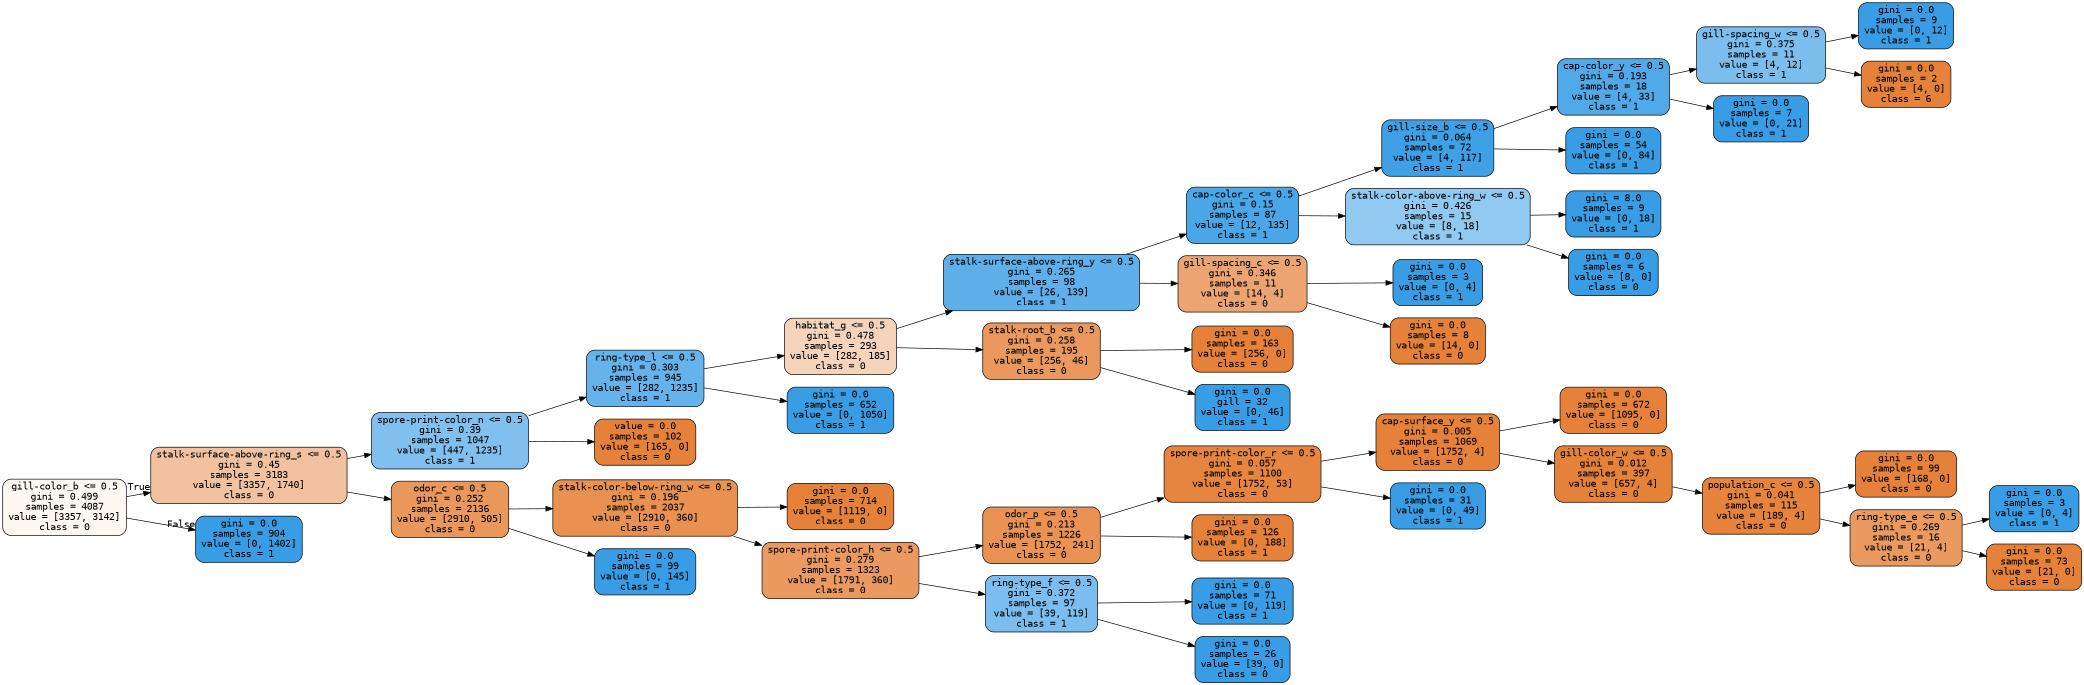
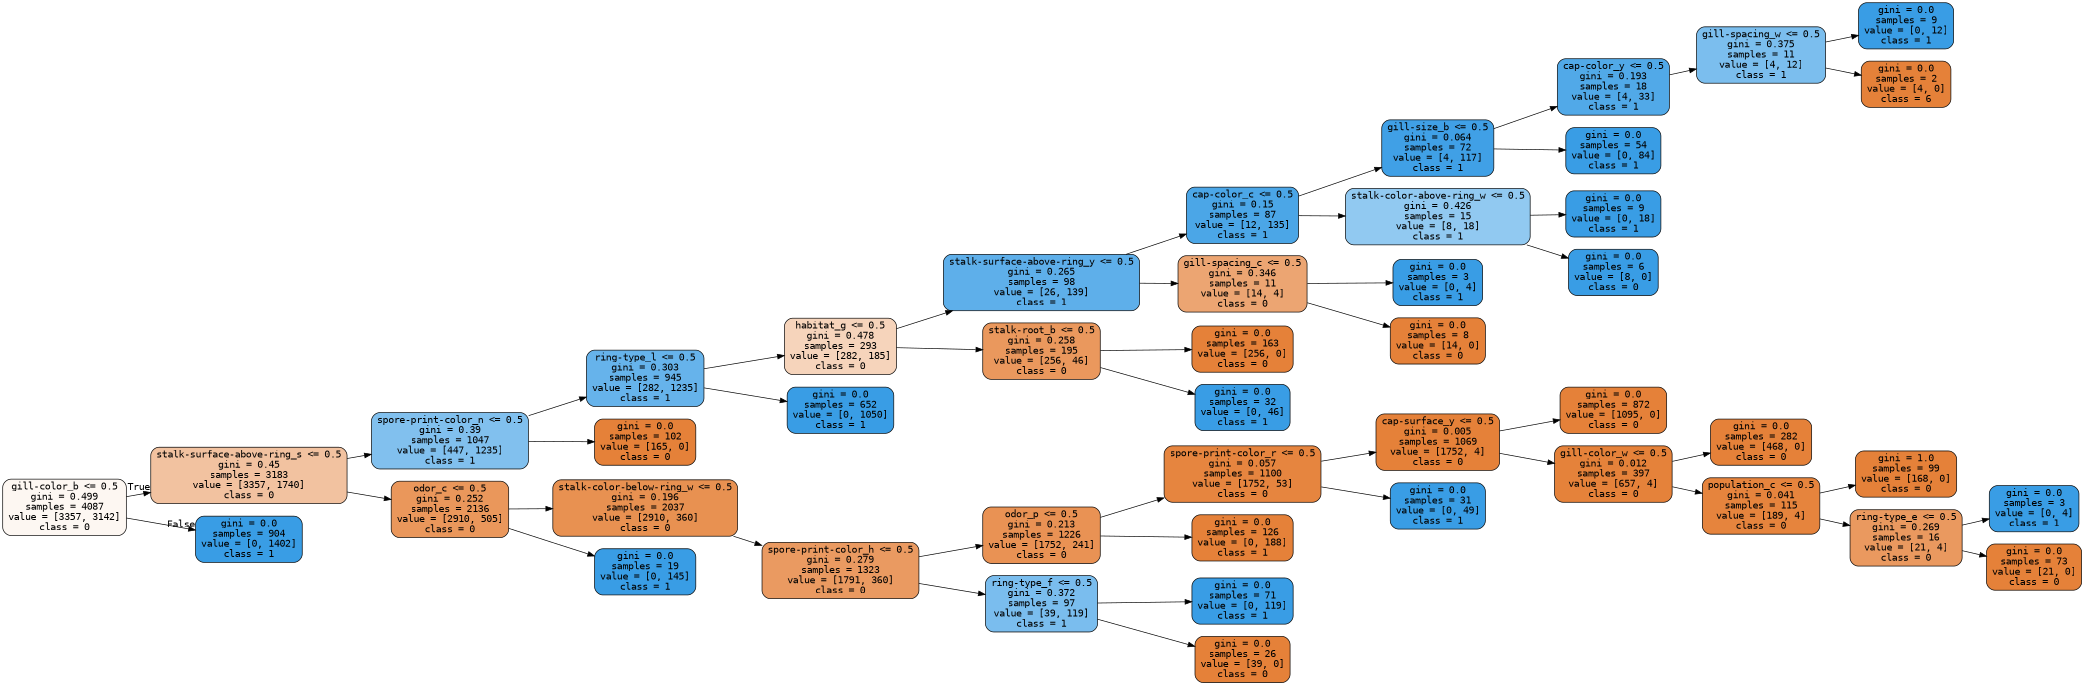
node "gini = 0.0 samples = 7 value = [0, 21] class = 1": removed
node "gini = 8.0 samples = 9 value = [0, 18] class = 1": label "gini = 8.0 samples = 9 value = [0, 18] class = 1" -> "gini = 0.0 samples = 9 value = [0, 18] class = 1"
node "gini = 0.0 gill = 32 value = [0, 46] class = 1": label "gini = 0.0 gill = 32 value = [0, 46] class = 1" -> "gini = 0.0 samples = 32 value = [0, 46] class = 1"
node "gini = 0.0 samples = 672 value = [1095, 0] class = 0": label "gini = 0.0 samples = 672 value = [1095, 0] class = 0" -> "gini = 0.0 samples = 872 value = [1095, 0] class = 0"
node "value = 0.0 samples = 102 value = [165, 0] class = 0": label "value = 0.0 samples = 102 value = [165, 0] class = 0" -> "gini = 0.0 samples = 102 value = [165, 0] class = 0"
node "gini = 0.0 samples = 282 value = [468, 0] class = 0": added
node "gini = 0.0 samples = 99 value = [168, 0] class = 0": label "gini = 0.0 samples = 99 value = [168, 0] class = 0" -> "gini = 1.0 samples = 99 value = [168, 0] class = 0"
node "gini = 0.0 samples = 714 value = [1119, 0] class = 0": removed
node "gini = 0.0 samples = 99 value = [0, 145] class = 1": label "gini = 0.0 samples = 99 value = [0, 145] class = 1" -> "gini = 0.0 samples = 19 value = [0, 145] class = 1"
node "gini = 0.0 samples = 26 value = [39, 0] class = 0": fillcolor #399de5 -> #e58139
